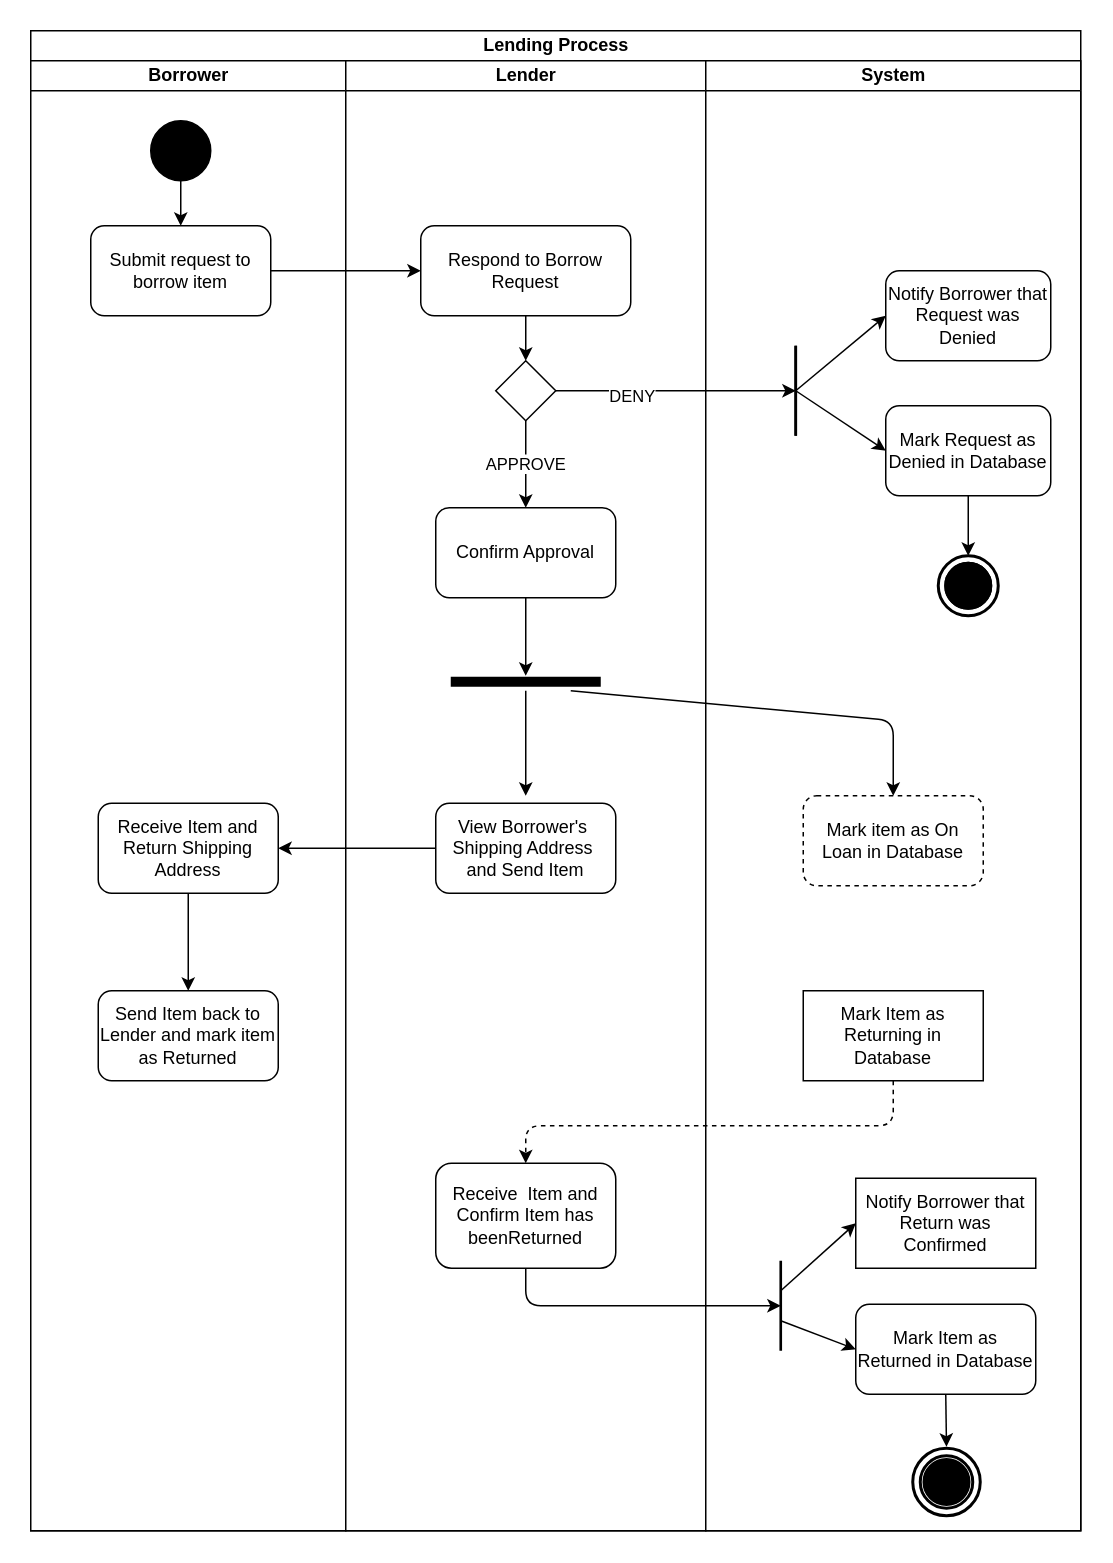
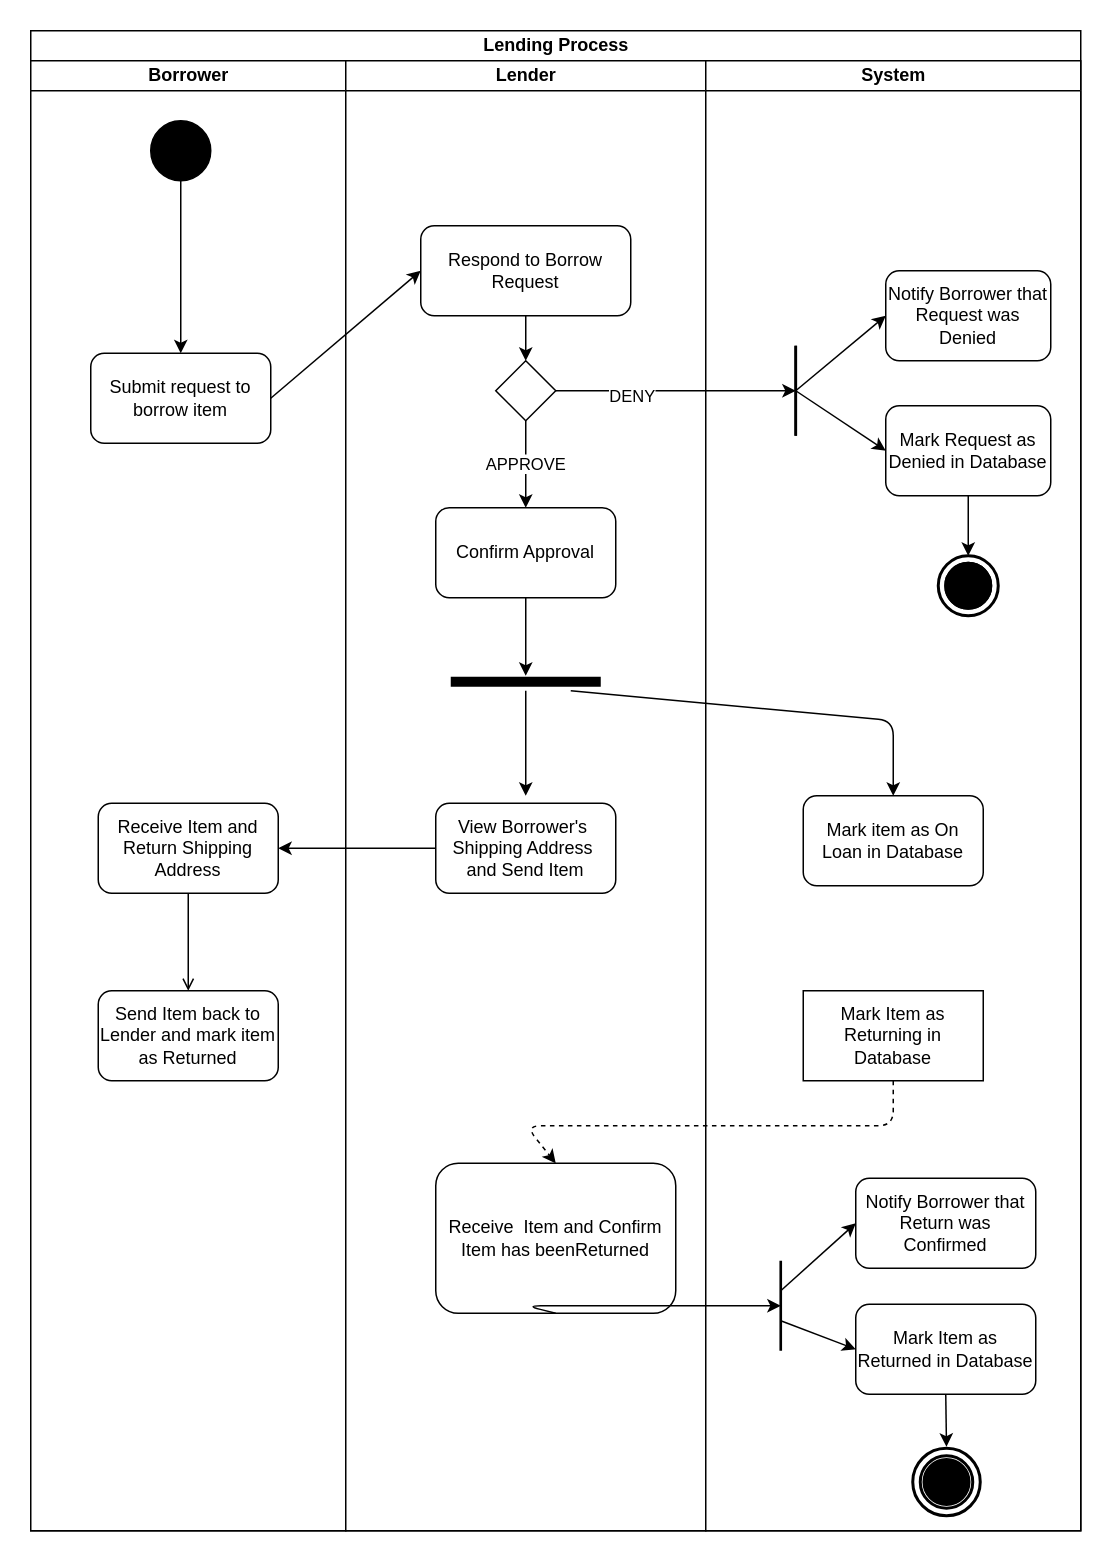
node "Submit request to borrow item": moved (181, 271) -> (181, 398)
node "Mark item as On Loan in Database": style dashed -> solid
edge "Receive Item and Return Shipping Address" -> "Send Item back to Lender and mark item as Returned": arrowhead classic -> open
node "Receive Item and Confirm Item has beenReturned": size 180x105 -> 240x150
node "Notify Borrower that Return was Confirmed": shape rectangle -> rounded rectangle
